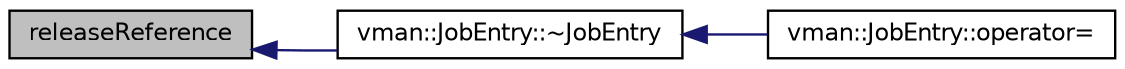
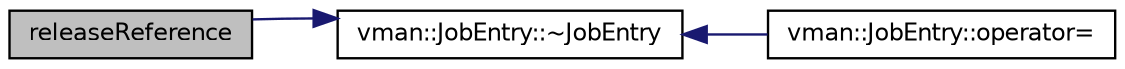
edge "vman::JobEntry::~JobEntry" -> "releaseReference": reversed
